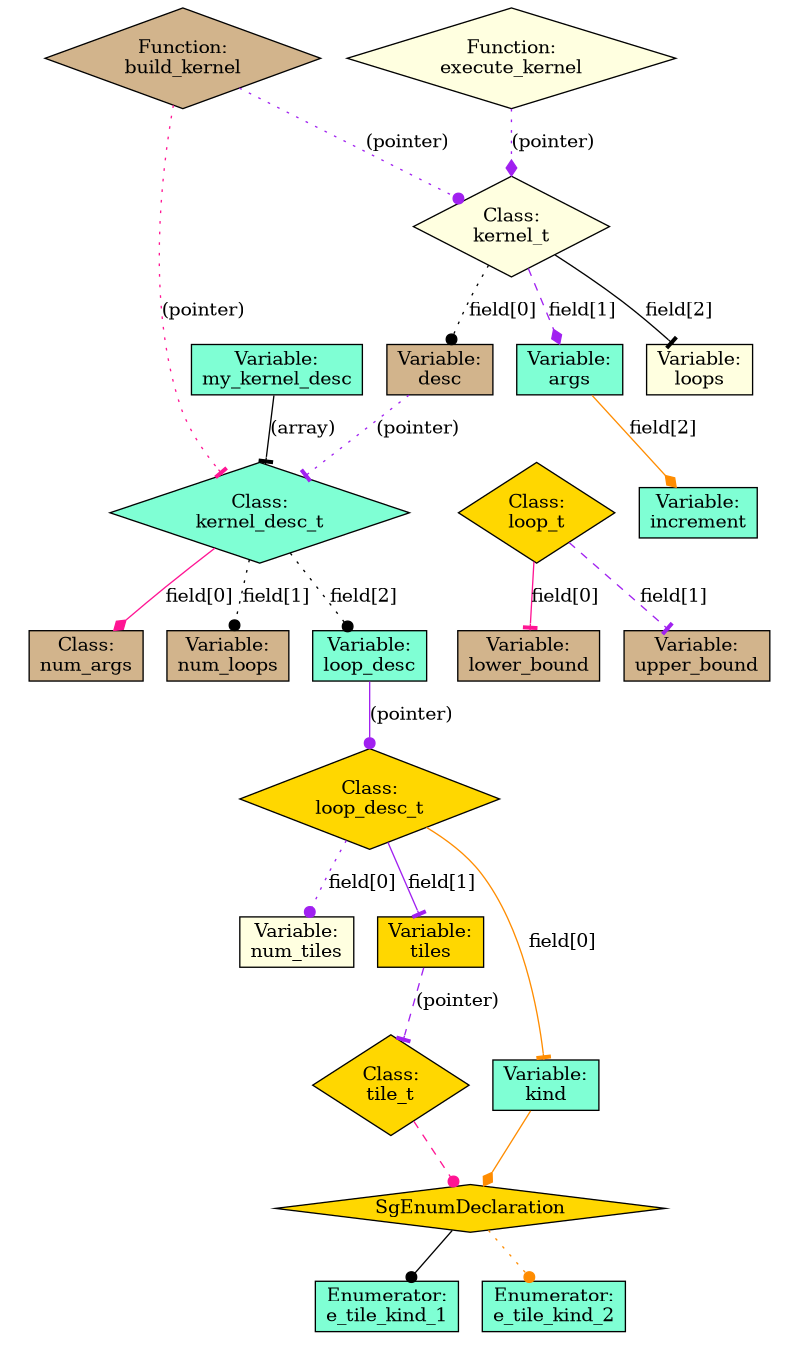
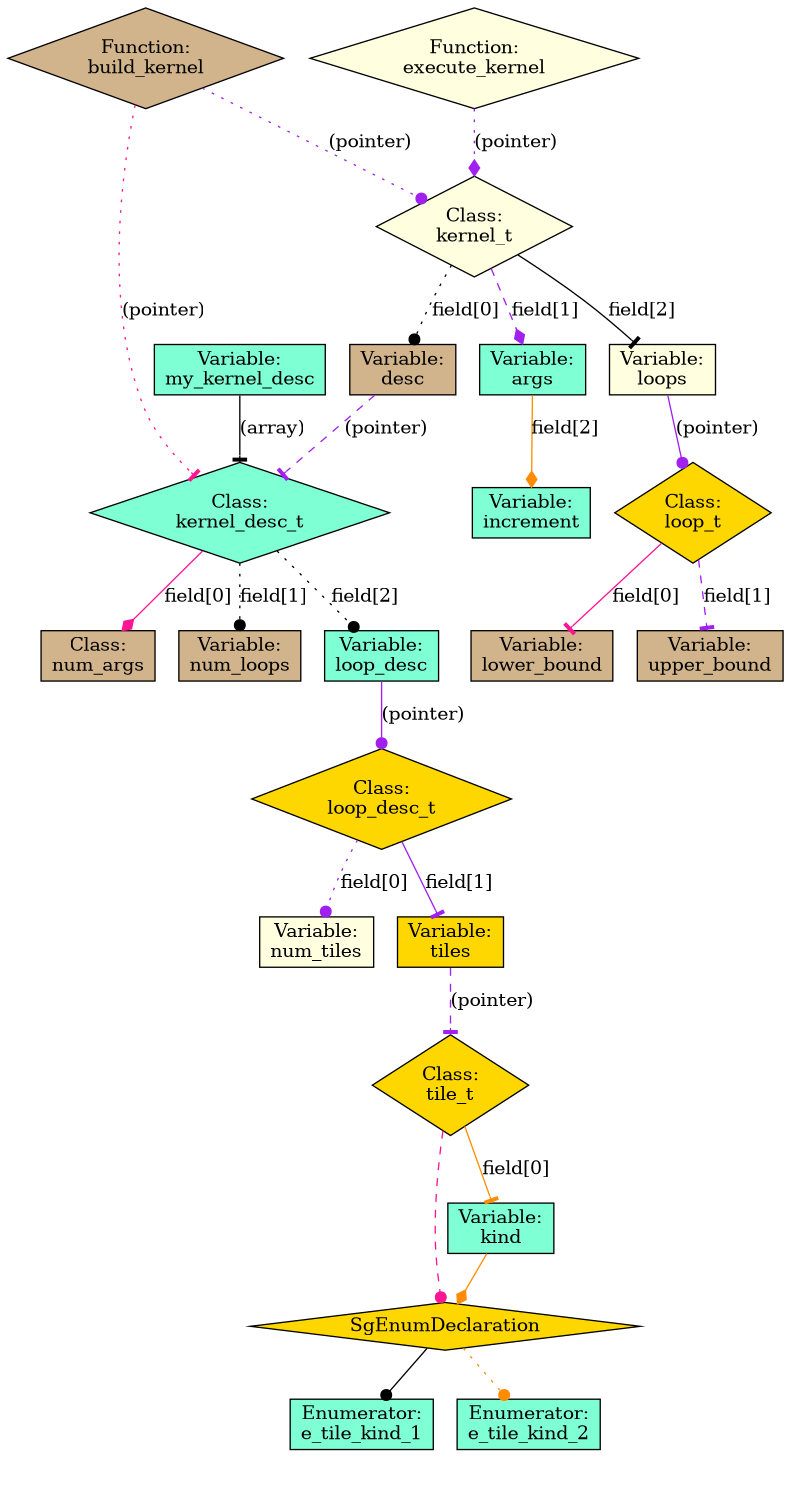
edge "Variable: loops" -> "Class: loop_t": added, label "(pointer)"
edge "Variable: desc" -> "Class: kernel_desc_t": style dotted -> dashed
edge "Class: loop_desc_t" -> "Variable: kind": now "Class: tile_t" -> "Variable: kind"
